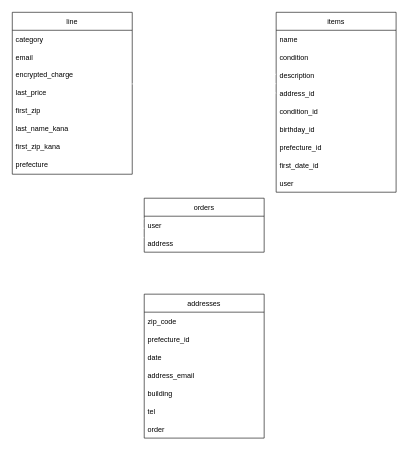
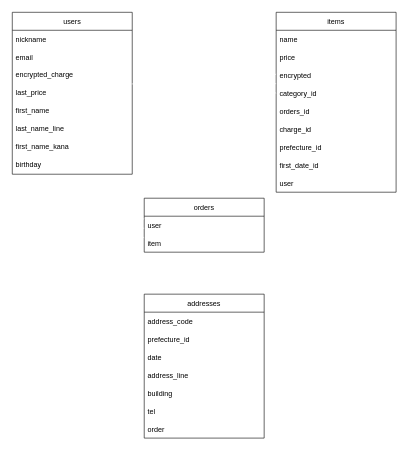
node "line": label "line" -> "users"
node "category": label "category" -> "nickname"
node "condition": label "condition" -> "price"
node "description": label "description" -> "encrypted"
node "address_id": label "address_id" -> "category_id"
node "first_zip": label "first_zip" -> "first_name"
node "condition_id": label "condition_id" -> "orders_id"
node "last_name_kana": label "last_name_kana" -> "last_name_line"
node "birthday_id": label "birthday_id" -> "charge_id"
node "first_zip_kana": label "first_zip_kana" -> "first_name_kana"
node "prefecture": label "prefecture" -> "birthday"
node "address": label "address" -> "item"
node "zip_code": label "zip_code" -> "address_code"
node "address_email": label "address_email" -> "address_line"
